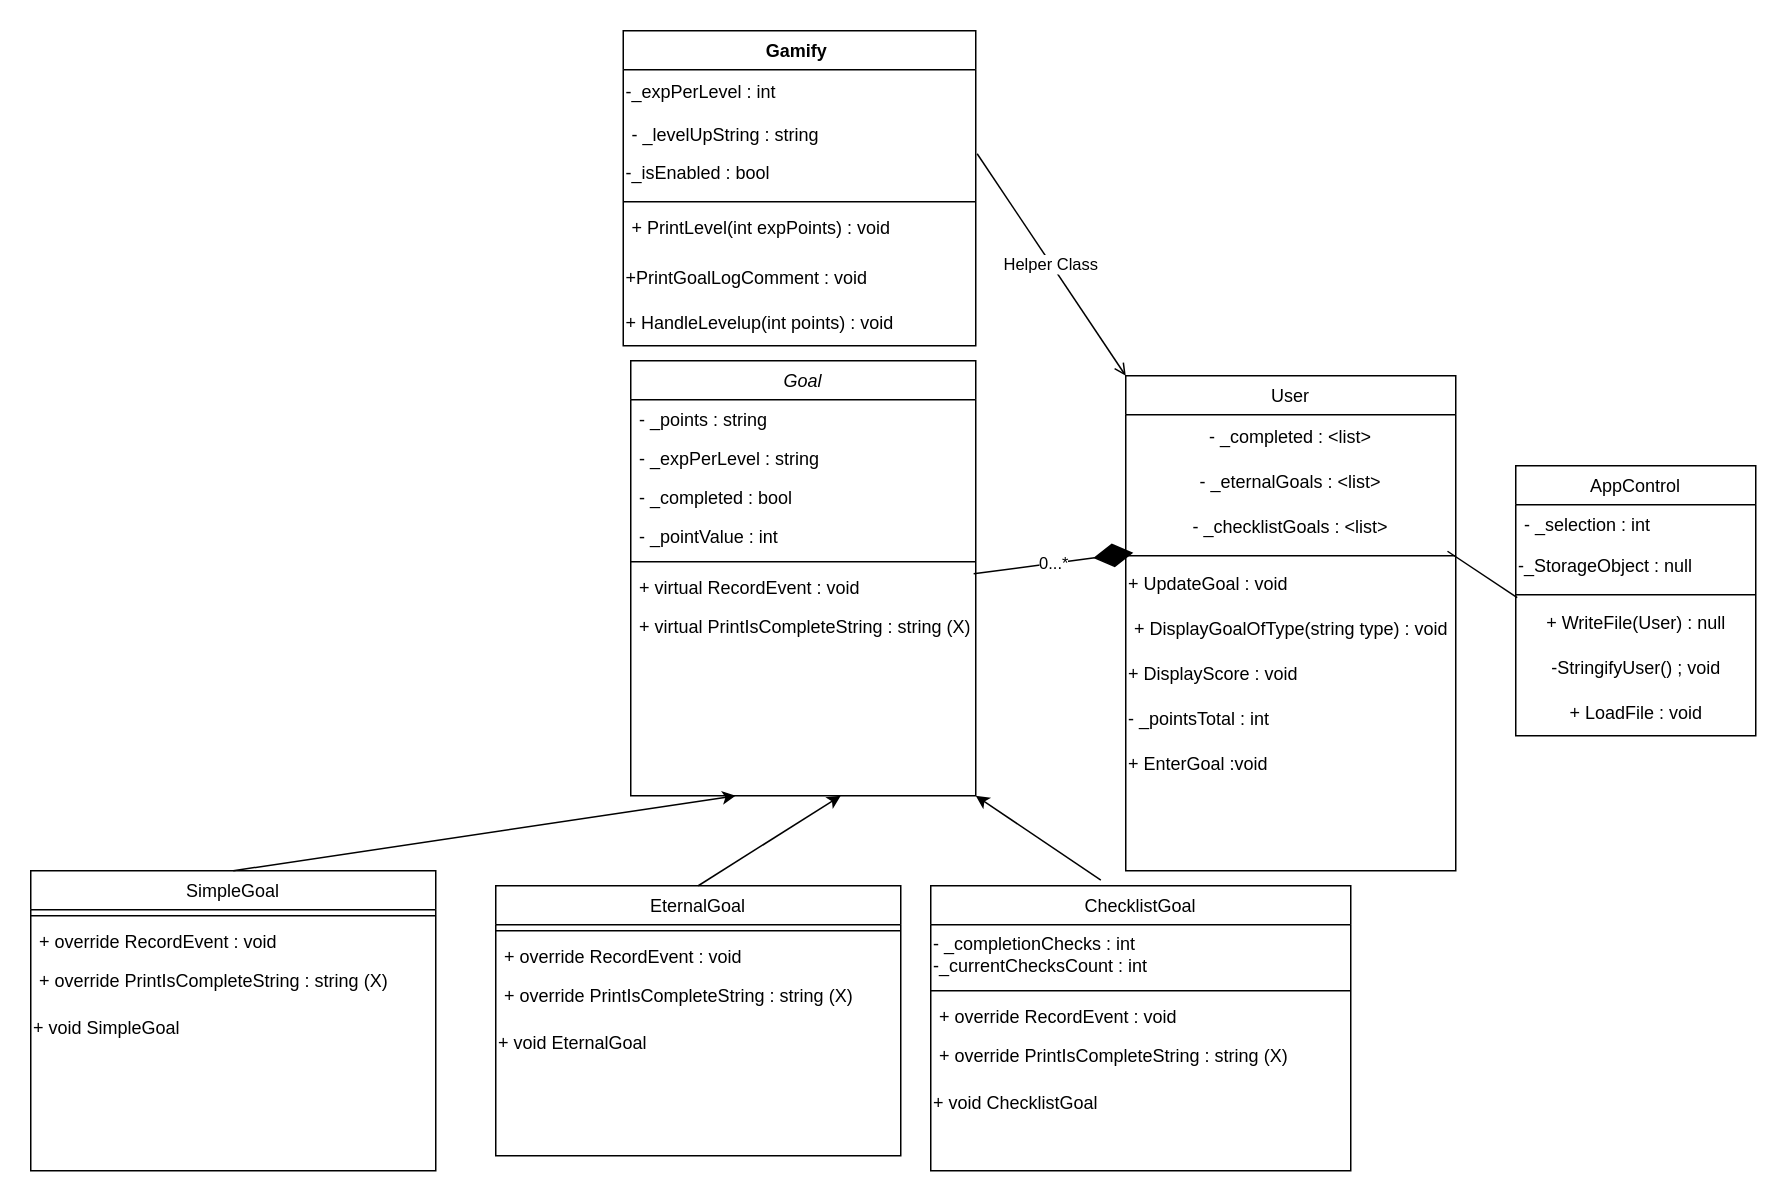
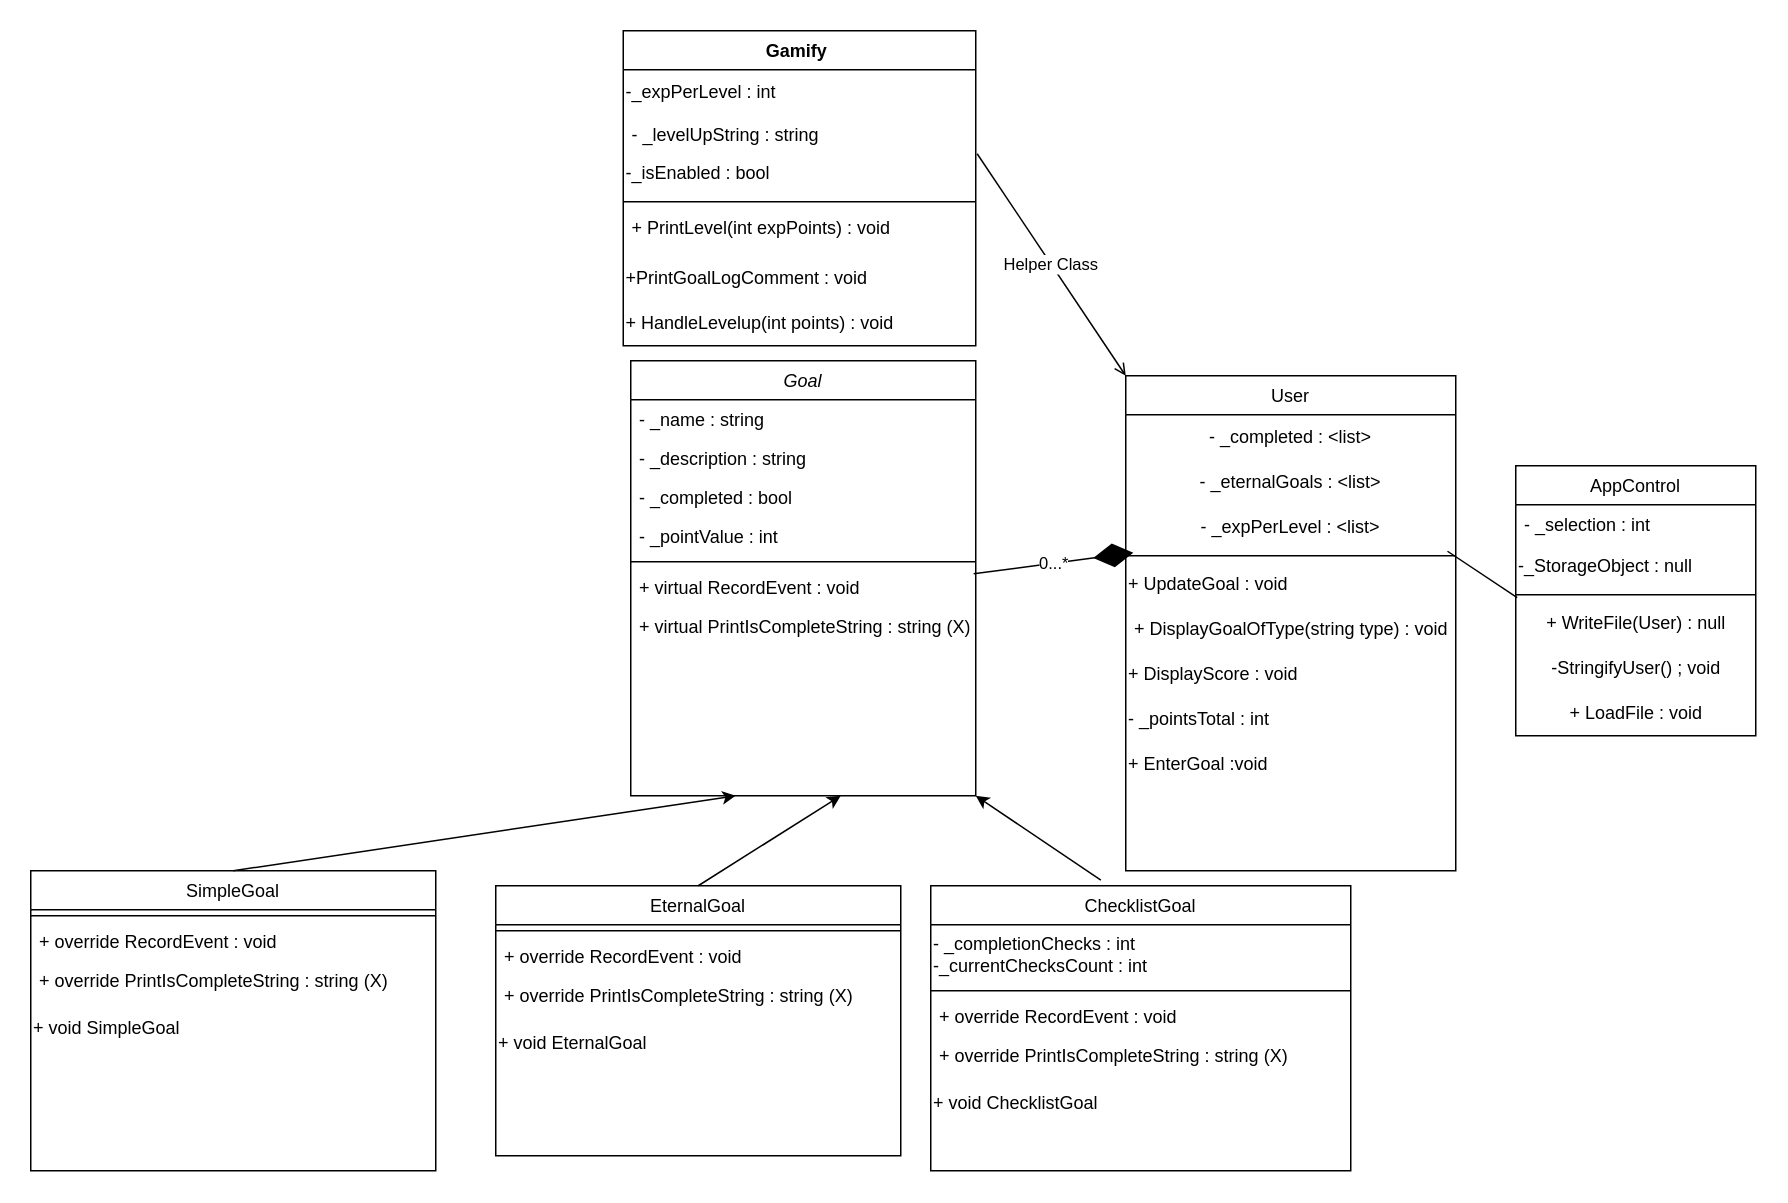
node "- _points : string": label "- _points : string" -> "- _name : string"
node "- _expPerLevel : string": label "- _expPerLevel : string" -> "- _description : string"
node "- _checklistGoals : <list>": label "- _checklistGoals : <list>" -> "- _expPerLevel : <list>"
